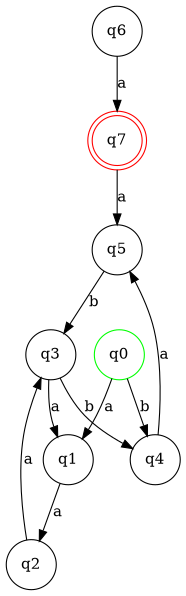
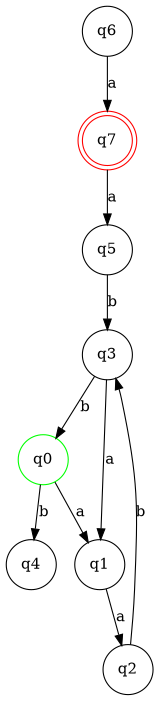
edge "q4" -> "q5": removed, label "a"
edge "q3" -> "q4": now "q3" -> "q0"
edge "q2" -> "q3": label "a" -> "b"
